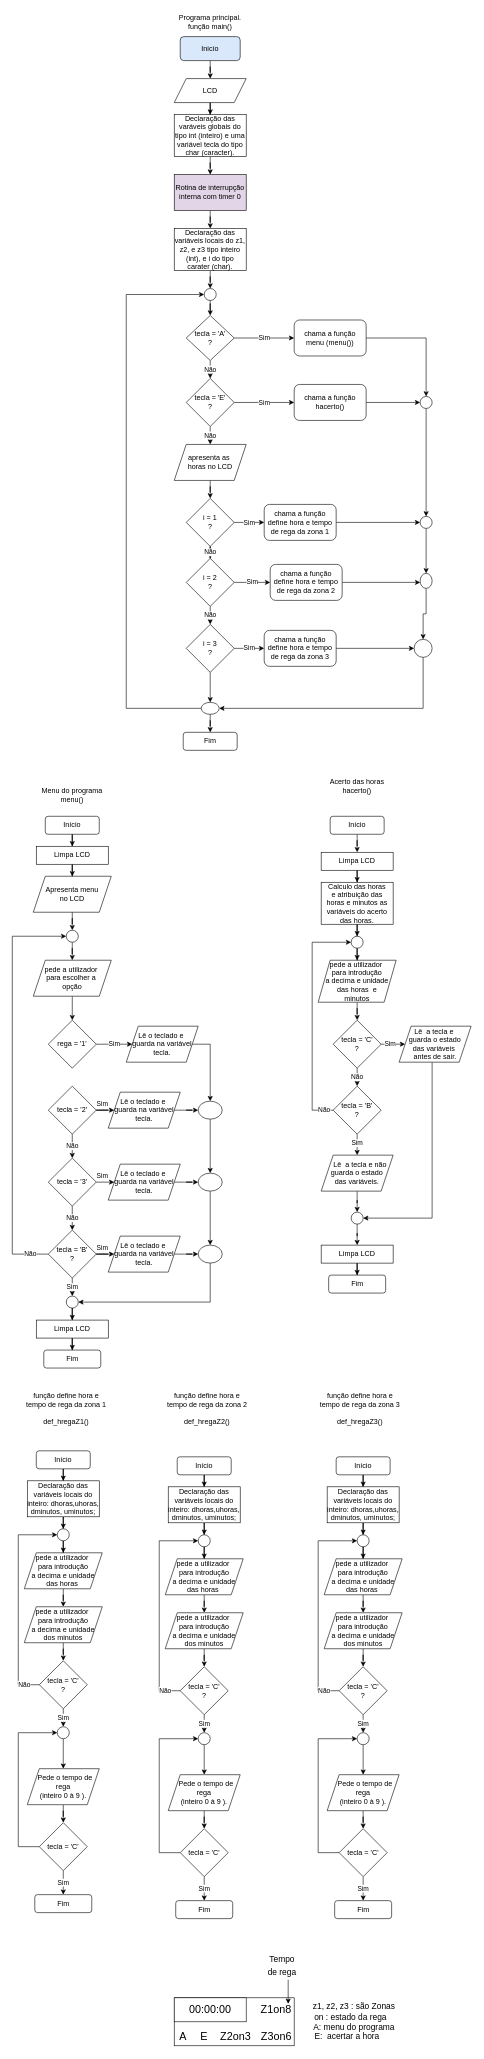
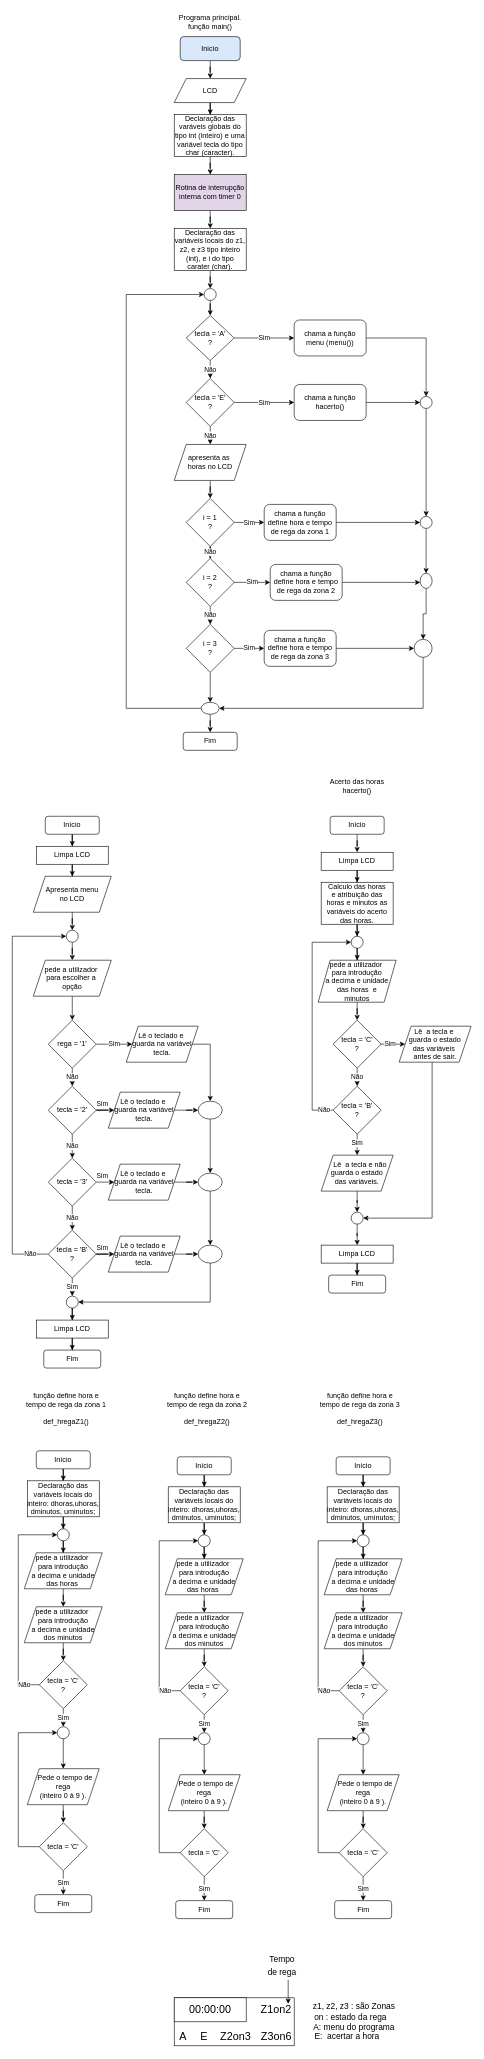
node "Menu do programa menu()": removed
edge "rega = '1'" -> "tecla = '2'": added, label "Não"
node "Z1on8": label "Z1on8" -> "Z1on2"
